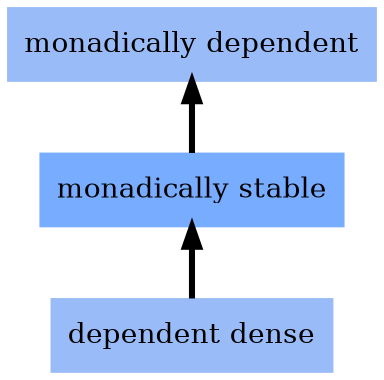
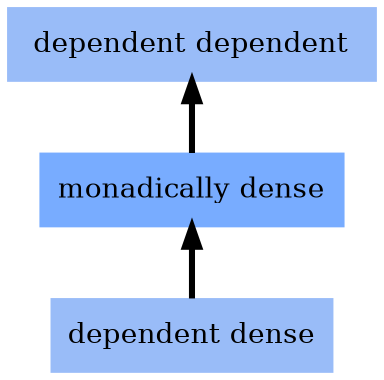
node "monadically dependent": label "monadically dependent" -> "dependent dependent"
node "monadically stable": label "monadically stable" -> "monadically dense"
